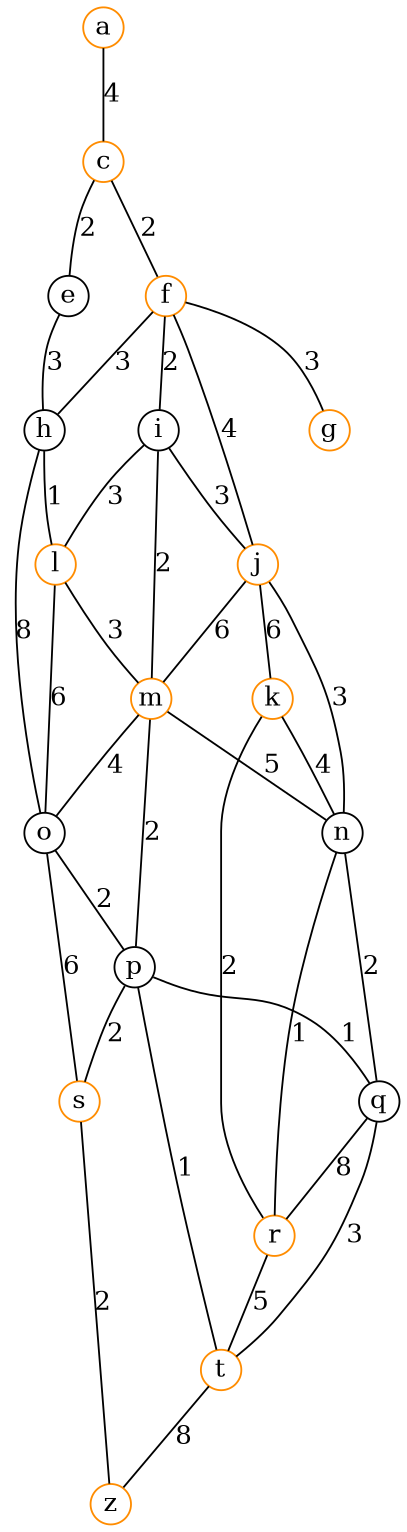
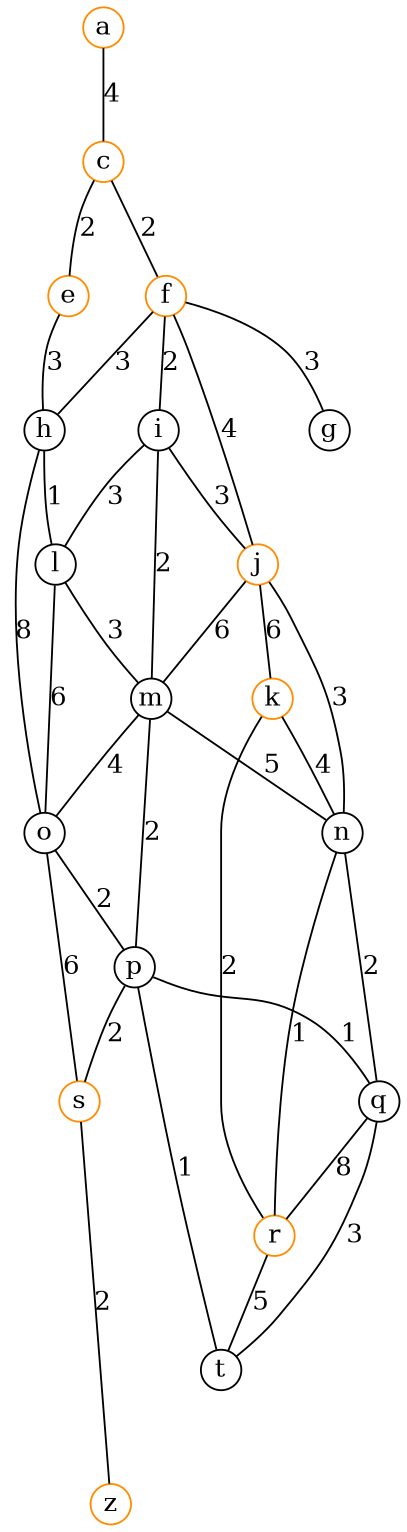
node "e": color black -> darkorange
node "g": color darkorange -> black
node "l": color darkorange -> black
node "m": color darkorange -> black
node "t": color darkorange -> black
edge "t" -- "z": removed, label "8"
